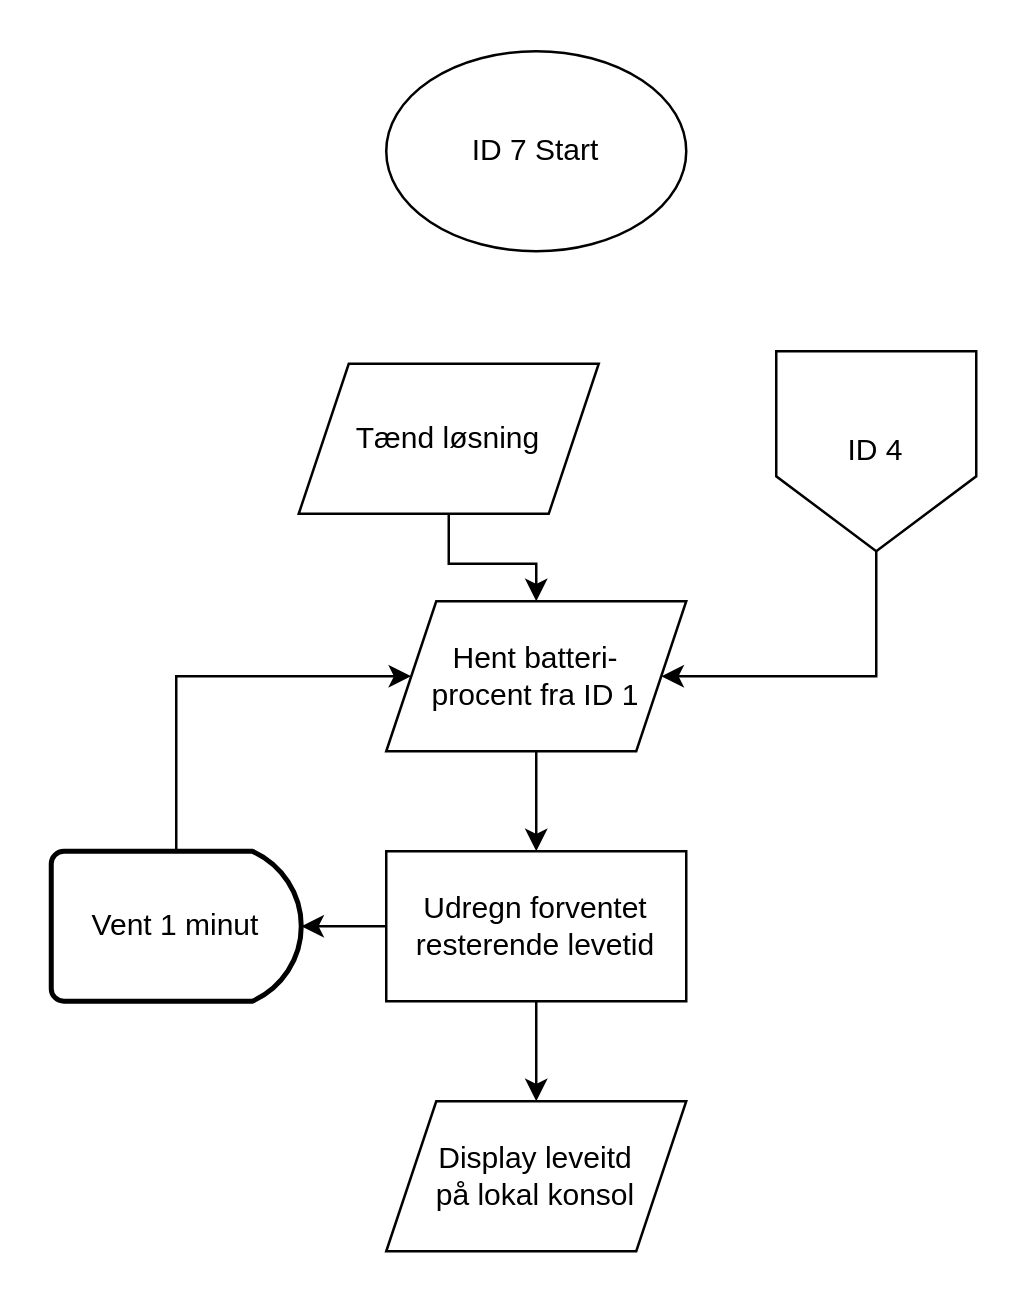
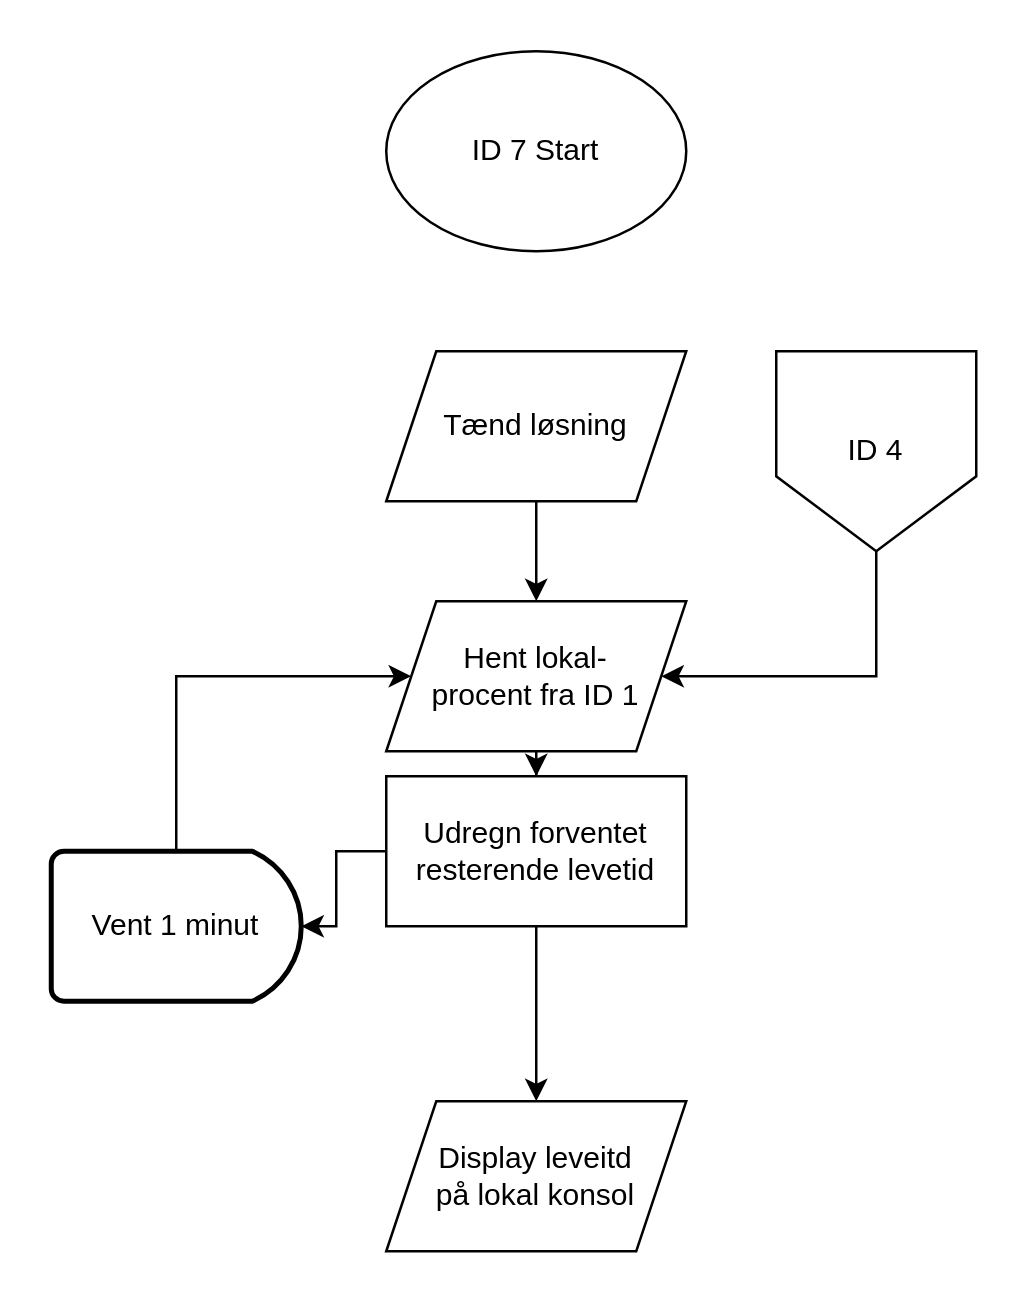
node "Tænd løsning": moved (449, 439) -> (536, 426)
node "Hent batteri- procent fra ID 1": label "Hent batteri- procent fra ID 1" -> "Hent lokal- procent fra ID 1"
node "Udregn forventet resterende levetid": moved (536, 926) -> (536, 851)
